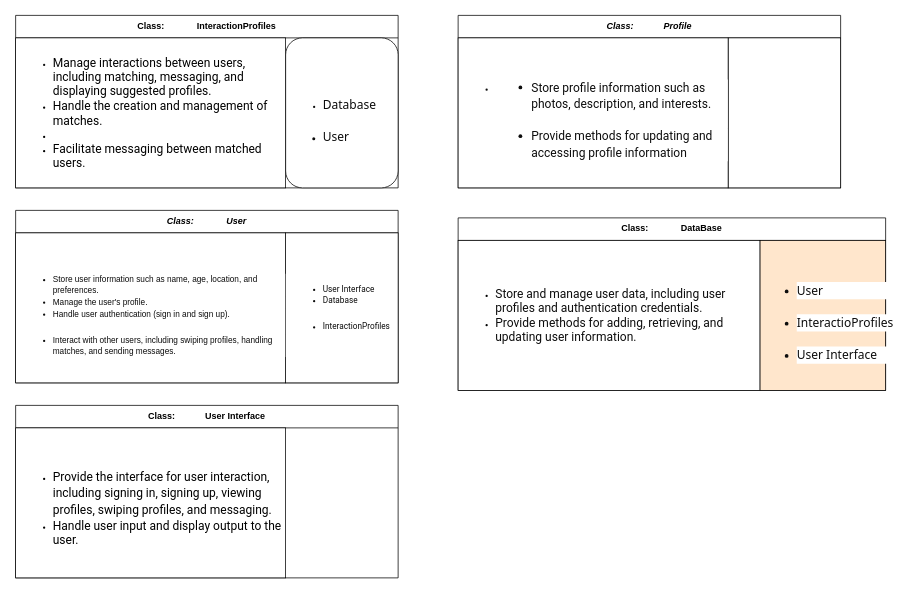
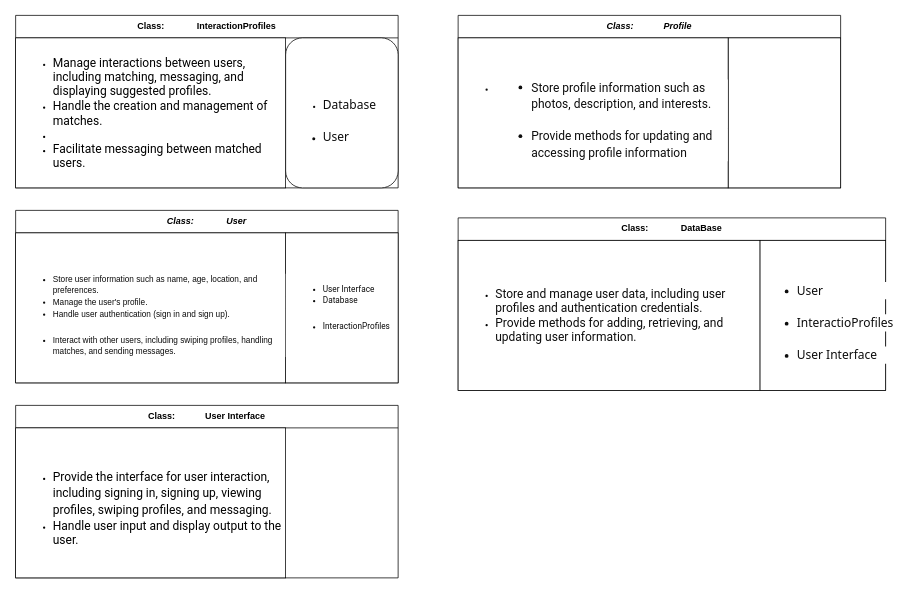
node "User InteractioProfiles User Interface": fillcolor #ffe6cc -> #ffffff
